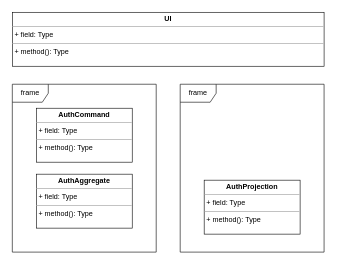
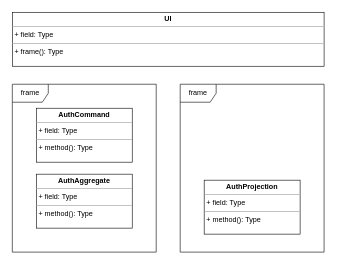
node "UI + field: Type + method(): Type": label "UI + field: Type + method(): Type" -> "UI + field: Type + frame(): Type"
